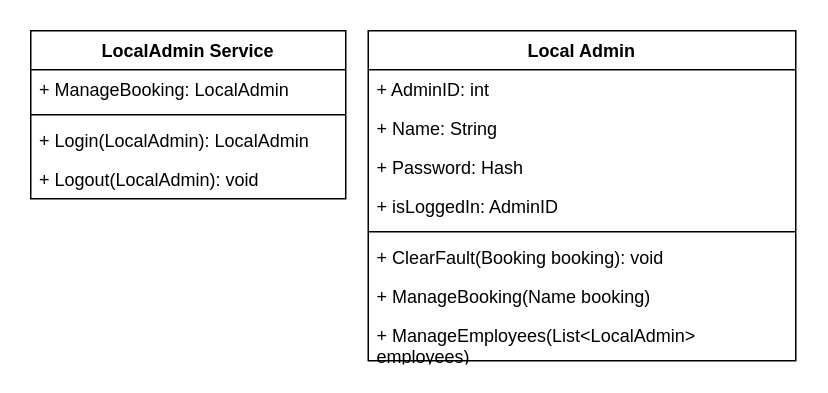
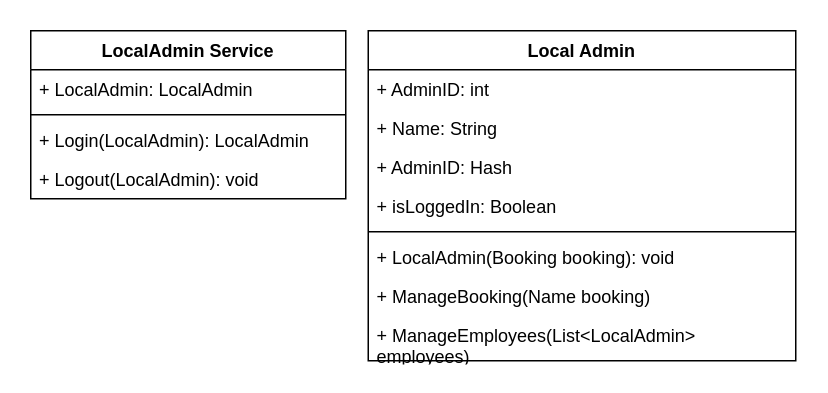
node "+ ManageBooking: LocalAdmin": label "+ ManageBooking: LocalAdmin" -> "+ LocalAdmin: LocalAdmin"
node "+ Password: Hash": label "+ Password: Hash" -> "+ AdminID: Hash"
node "+ isLoggedIn: AdminID": label "+ isLoggedIn: AdminID" -> "+ isLoggedIn: Boolean"
node "+ ClearFault(Booking booking): void": label "+ ClearFault(Booking booking): void" -> "+ LocalAdmin(Booking booking): void"
